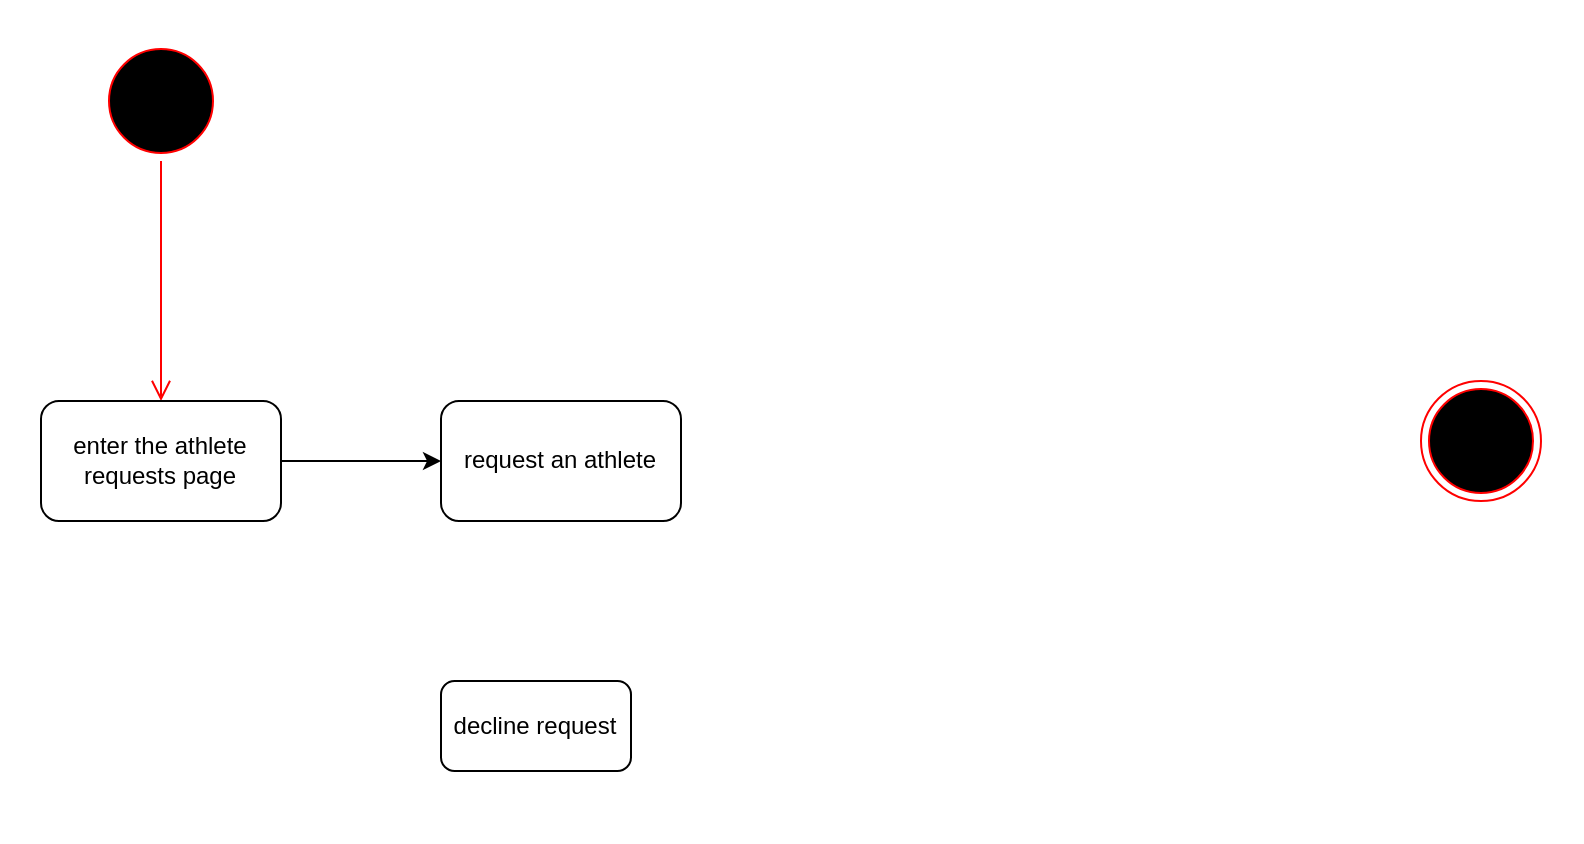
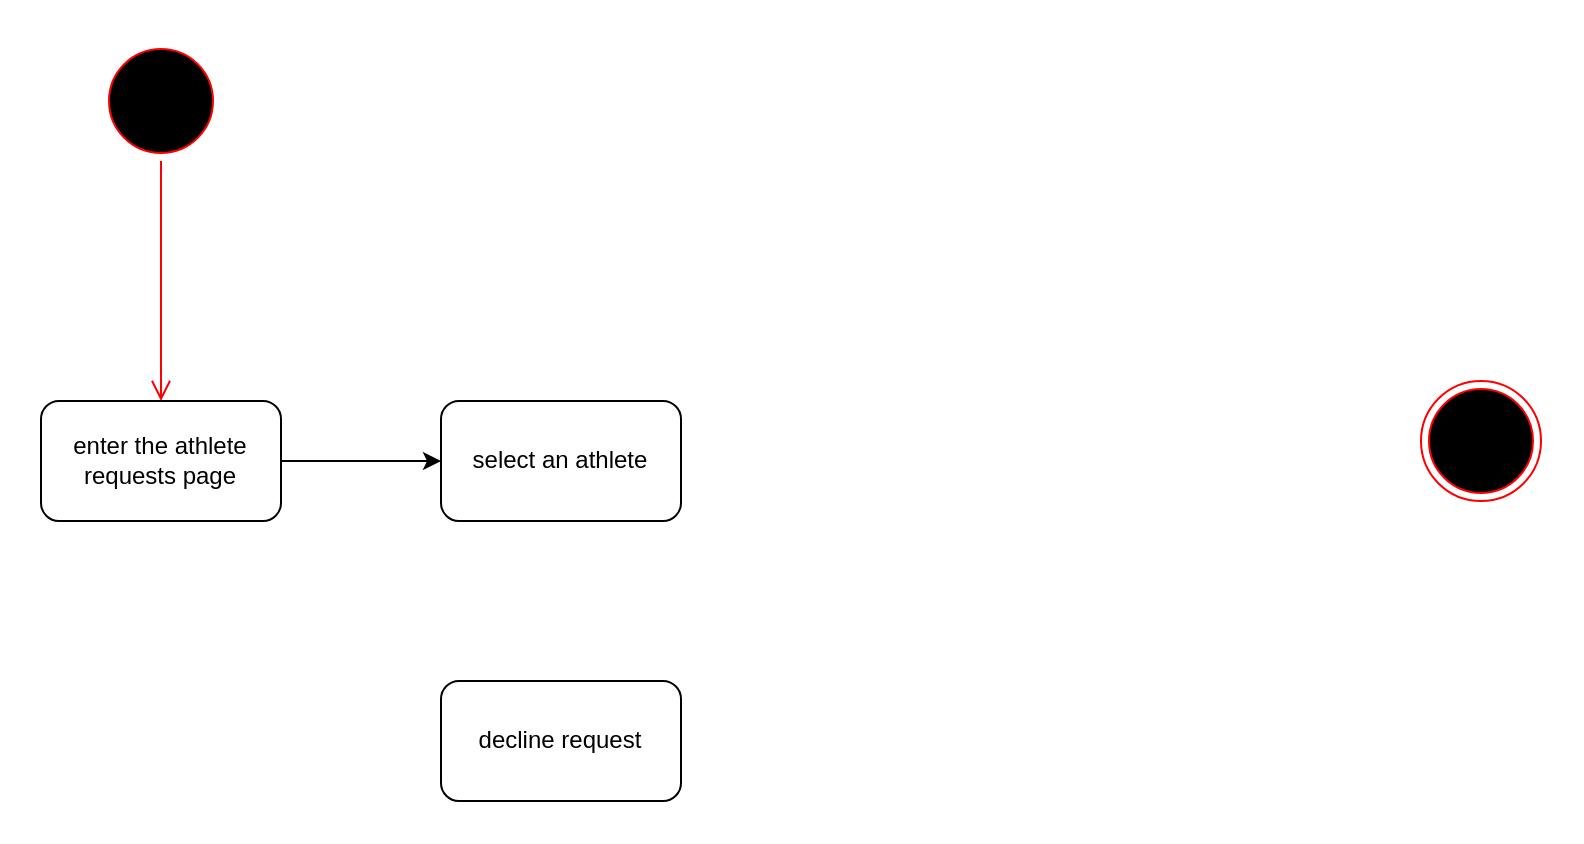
node "request an athlete": label "request an athlete" -> "select an athlete"
node "decline request": size 190x90 -> 240x120
